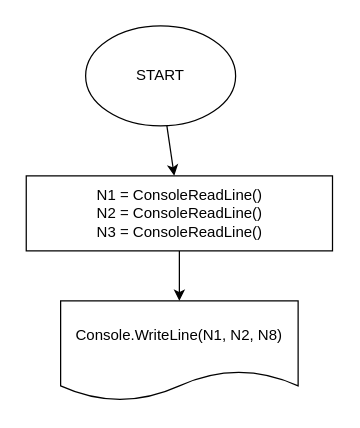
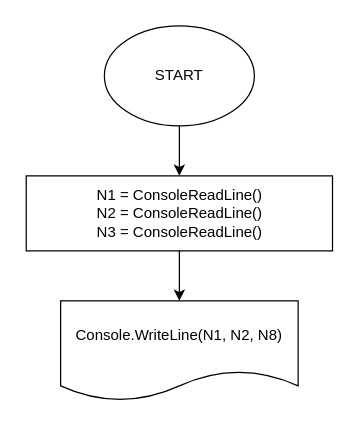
node "START": moved (161, 76) -> (179, 76)
